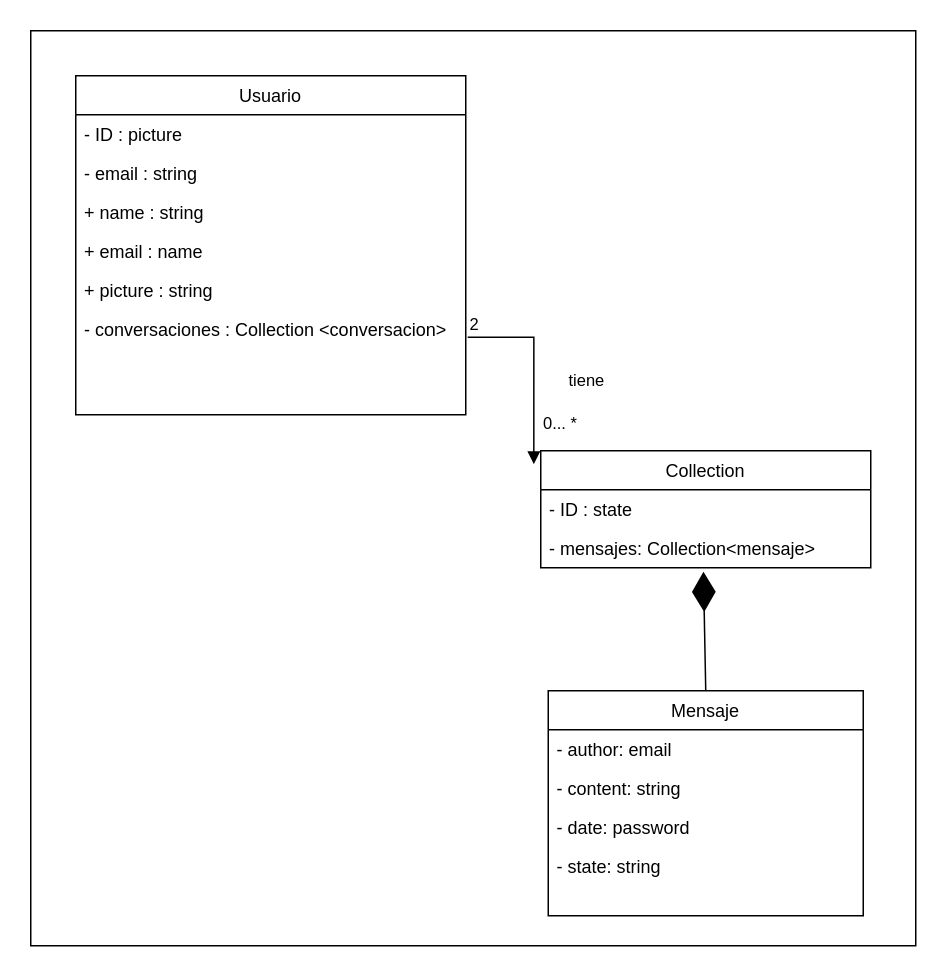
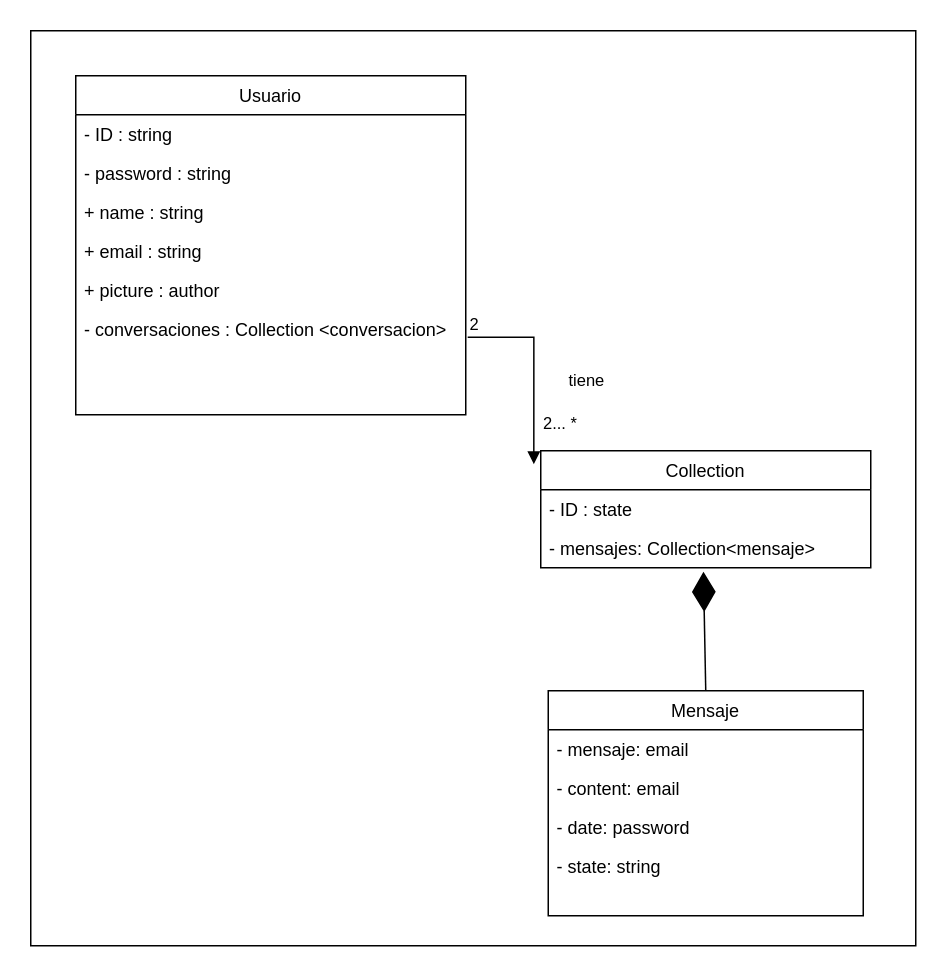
node "- ID : picture": label "- ID : picture" -> "- ID : string"
node "- email : string": label "- email : string" -> "- password : string"
node "+ email : name": label "+ email : name" -> "+ email : string"
node "+ picture : string": label "+ picture : string" -> "+ picture : author"
node "0... *": label "0... *" -> "2... *"
node "- author: email": label "- author: email" -> "- mensaje: email"
node "- content: string": label "- content: string" -> "- content: email"
